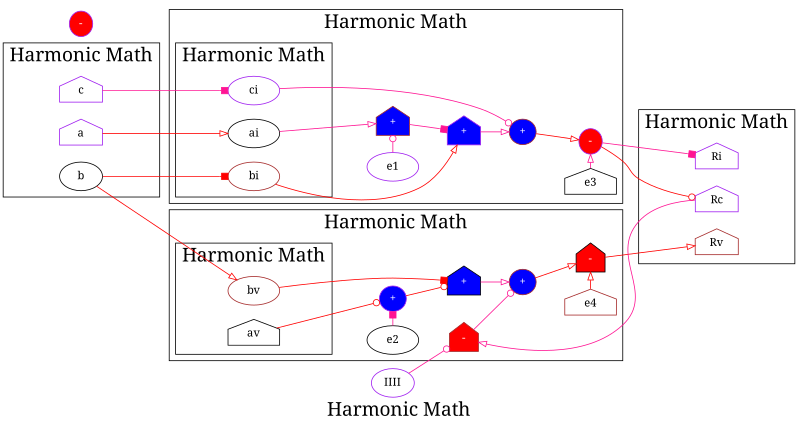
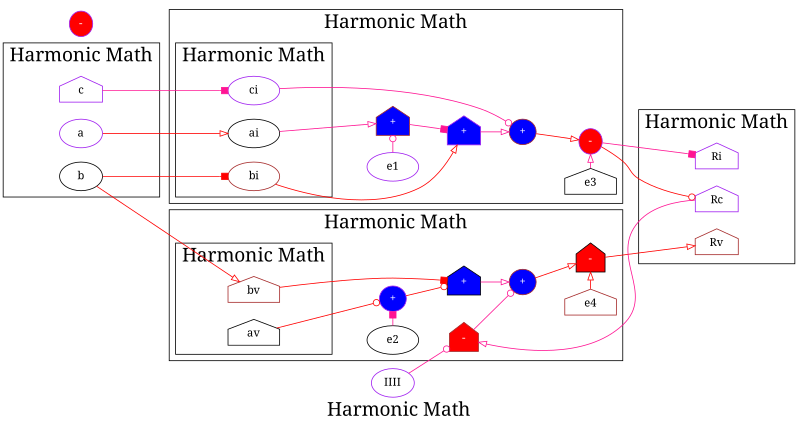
node "a": shape house -> ellipse
node "bv": shape ellipse -> house
